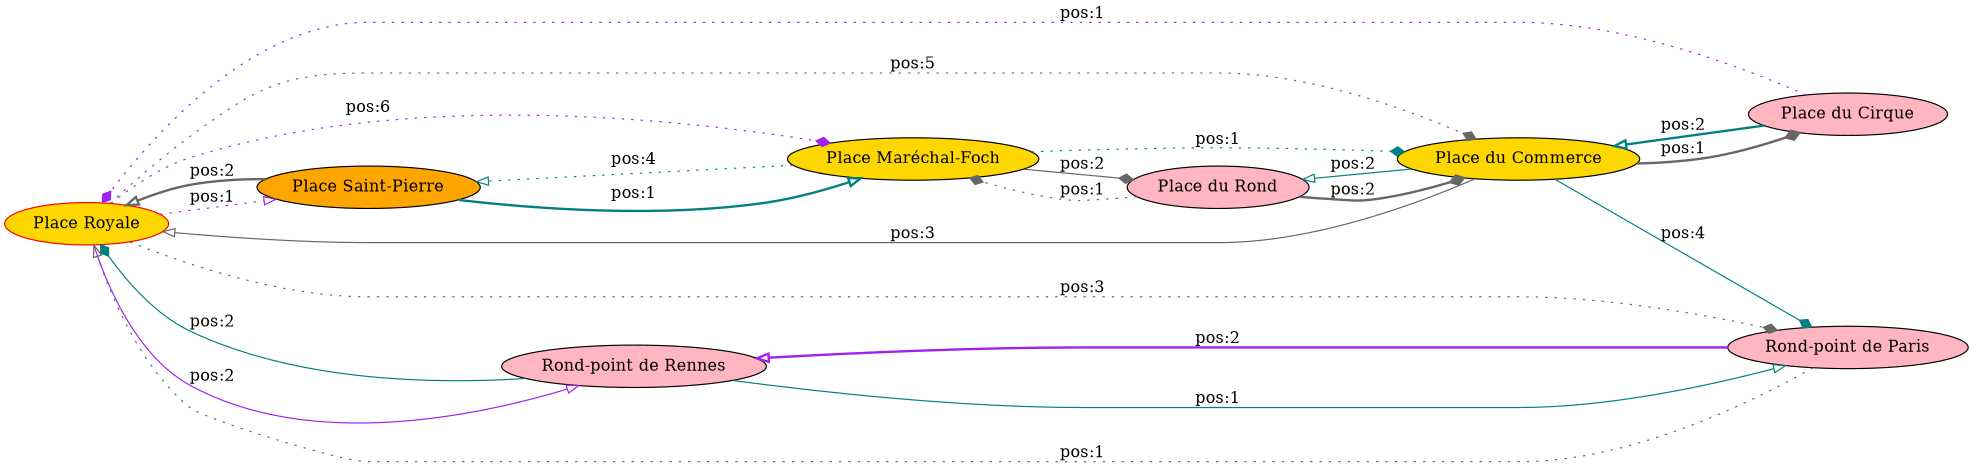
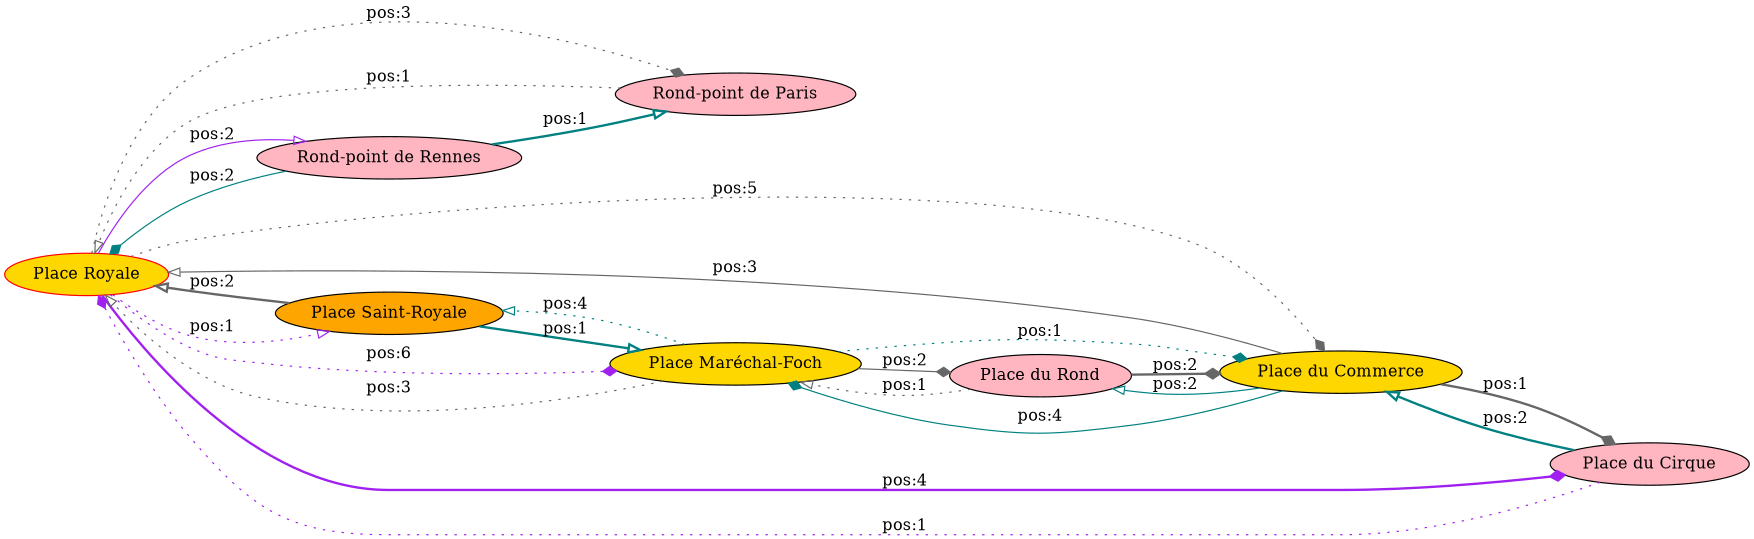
node "Place Saint-Pierre": label "Place Saint-Pierre" -> "Place Saint-Royale"
edge "Place du Rond" -> "Place Maréchal-Foch": arrowhead diamond -> onormal
edge "Place du Commerce" -> "Rond-point de Paris": now "Place du Commerce" -> "Place Maréchal-Foch"
edge "Rond-point de Paris" -> "Rond-point de Rennes": removed, label "pos:2"
edge "Rond-point de Rennes" -> "Rond-point de Paris": style solid -> bold
edge "Place Maréchal-Foch" -> "Place Royale": added, label "pos:3"
edge "Place Royale" -> "Place du Cirque": added, label "pos:4"
